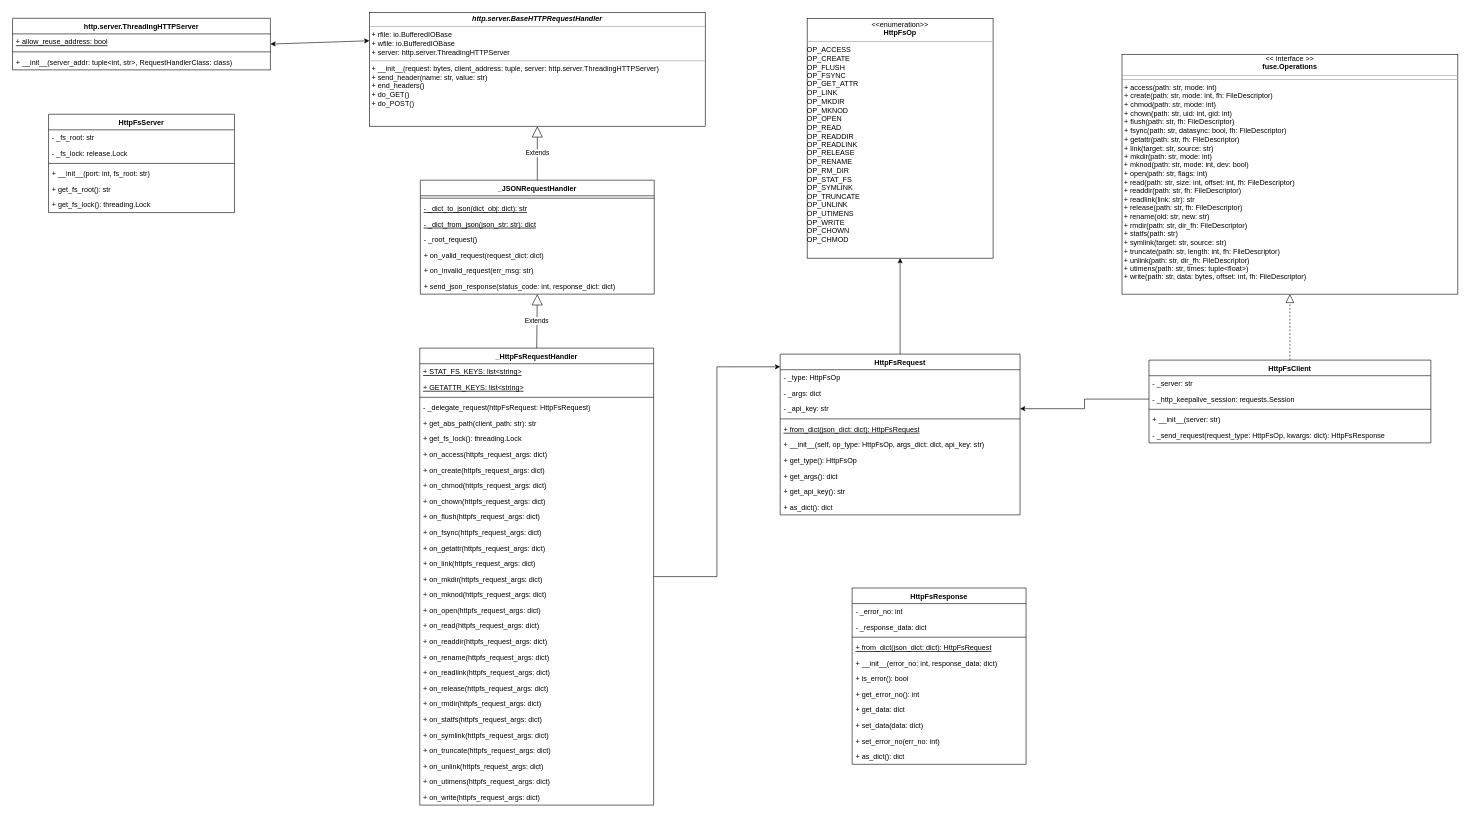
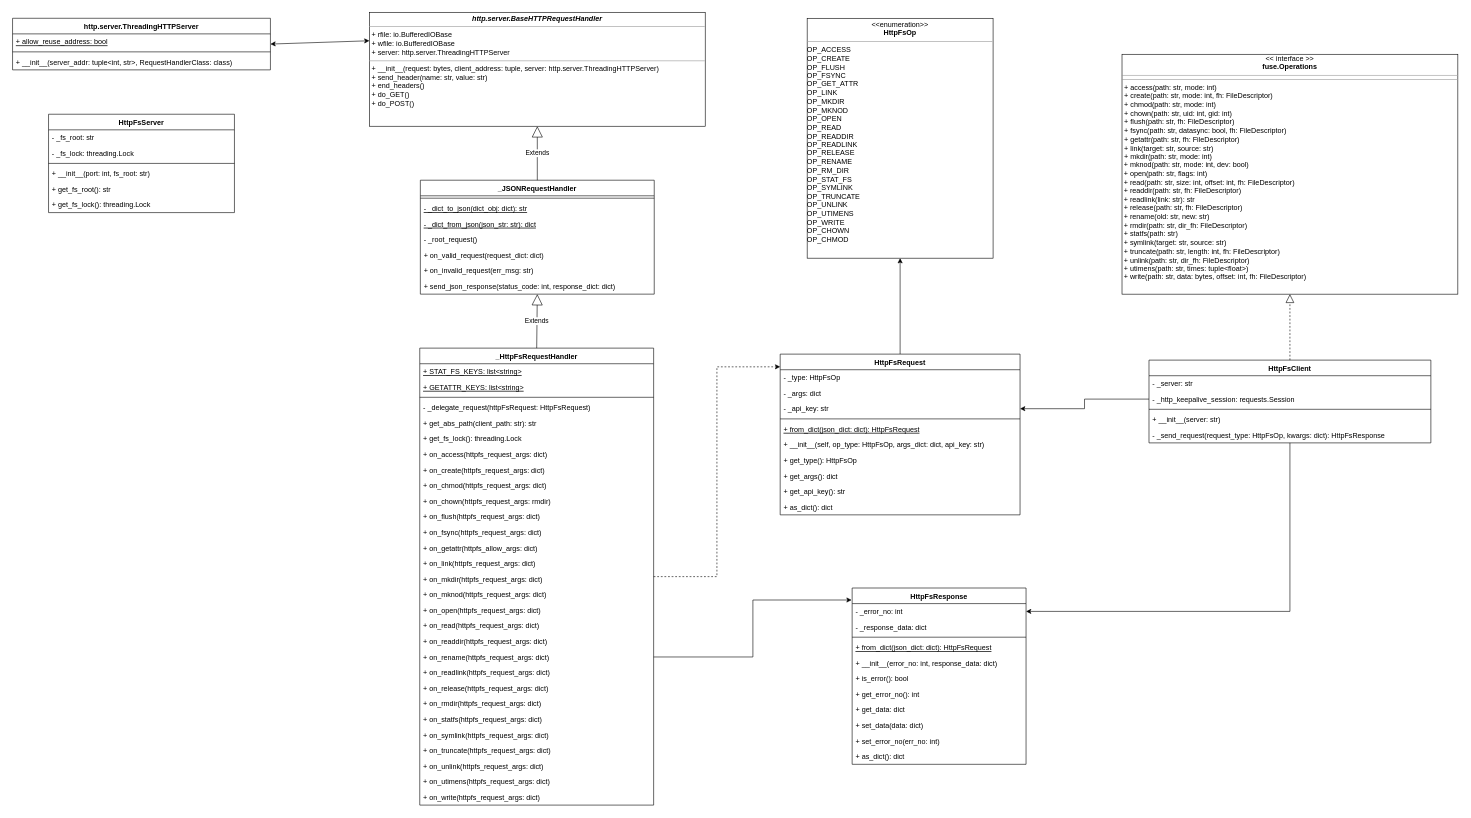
node "- _fs_lock: release.Lock": label "- _fs_lock: release.Lock" -> "- _fs_lock: threading.Lock"
edge "_HttpFsRequestHandler" -> "HttpFsRequest": style solid -> dashed
node "+ on_chown(httpfs_request_args: dict)": label "+ on_chown(httpfs_request_args: dict)" -> "+ on_chown(httpfs_request_args: rmdir)"
node "+ on_getattr(httpfs_request_args: dict)": label "+ on_getattr(httpfs_request_args: dict)" -> "+ on_getattr(httpfs_allow_args: dict)"
edge "HttpFsClient" -> "- _error_no: int": added
edge "+ on_rename(httpfs_request_args: dict)" -> "HttpFsResponse": added
